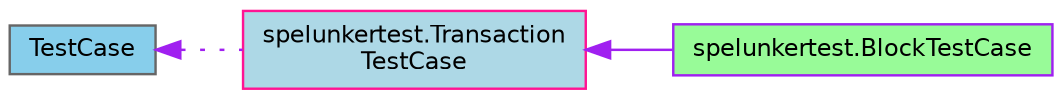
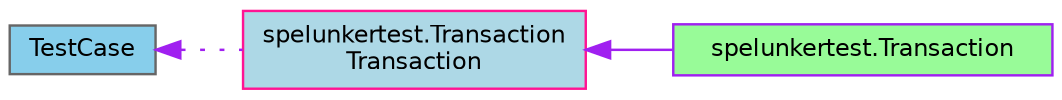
node "spelunkertest.Transaction TestCase": label "spelunkertest.Transaction TestCase" -> "spelunkertest.Transaction Transaction"
node "spelunkertest.BlockTestCase": label "spelunkertest.BlockTestCase" -> "spelunkertest.Transaction"
